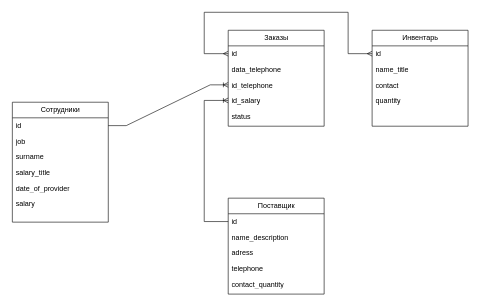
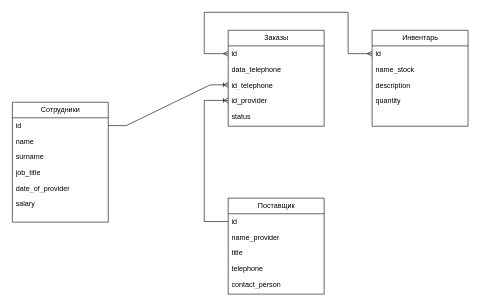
node "name_title": label "name_title" -> "name_stock"
node "contact": label "contact" -> "description"
node "id_salary": label "id_salary" -> "id_provider"
node "job": label "job" -> "name"
node "salary_title": label "salary_title" -> "job_title"
node "name_description": label "name_description" -> "name_provider"
node "adress": label "adress" -> "title"
node "contact_quantity": label "contact_quantity" -> "contact_person"
